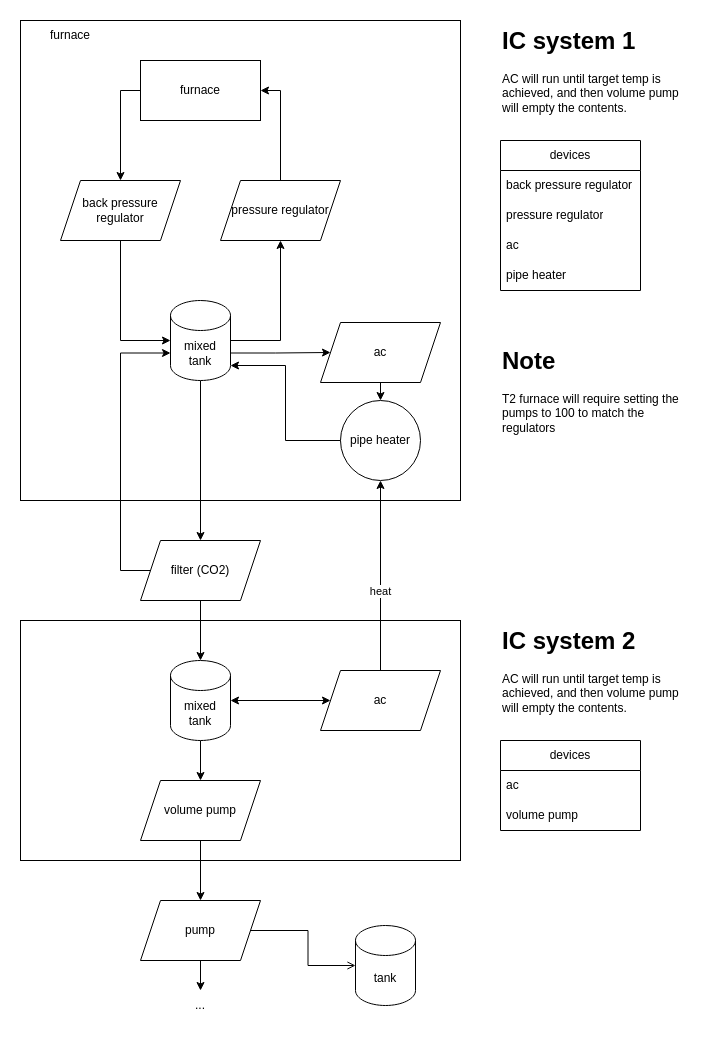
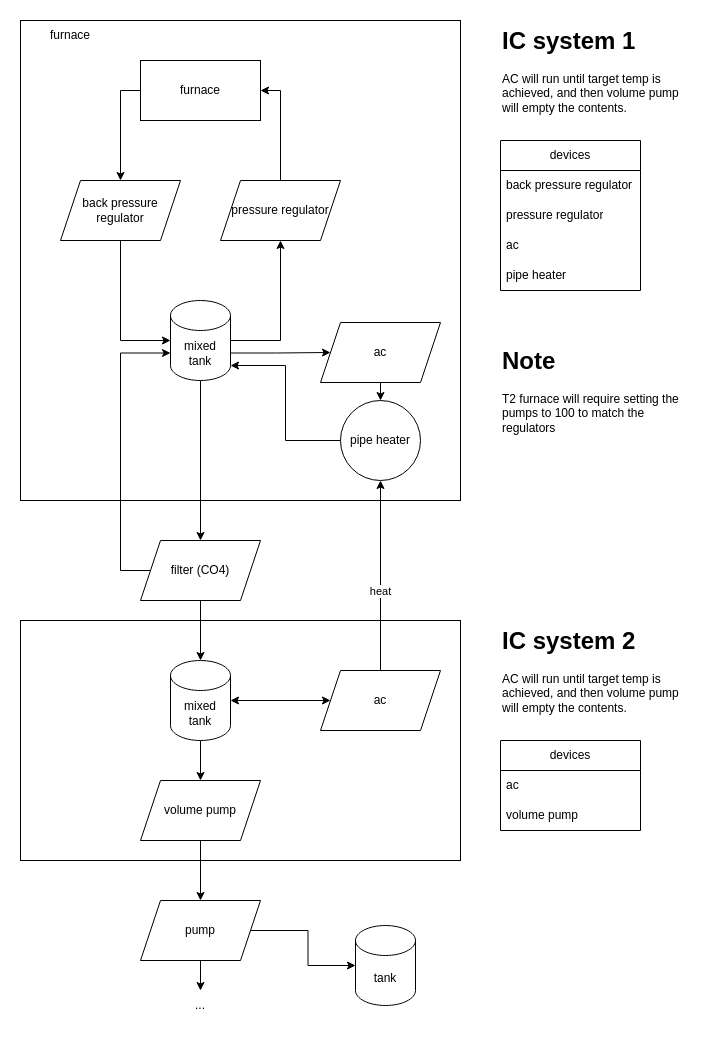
node "filter (CO2)": label "filter (CO2)" -> "filter (CO4)"
edge "pump" -> "tank": arrowhead open -> classic
